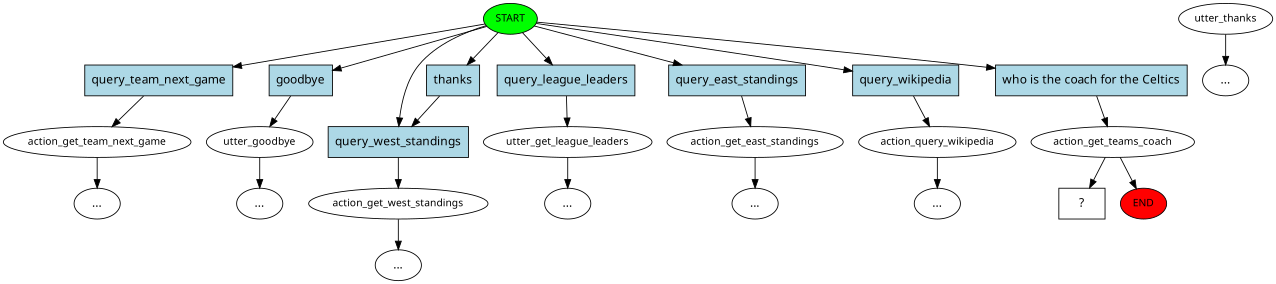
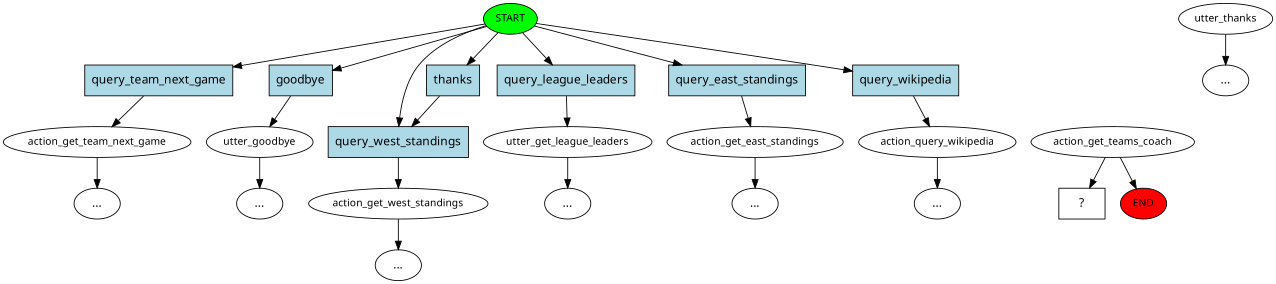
node "who is the coach for the Celtics": removed
